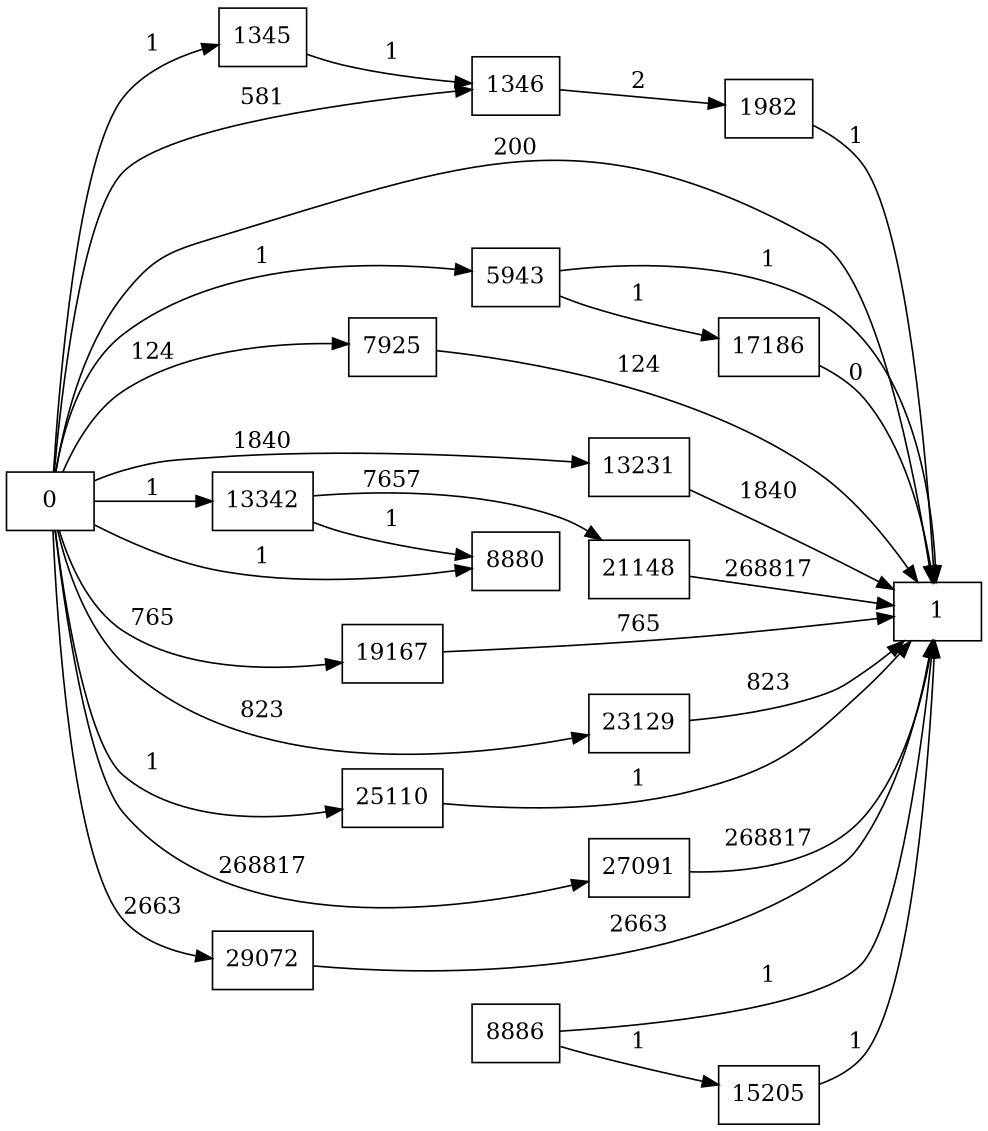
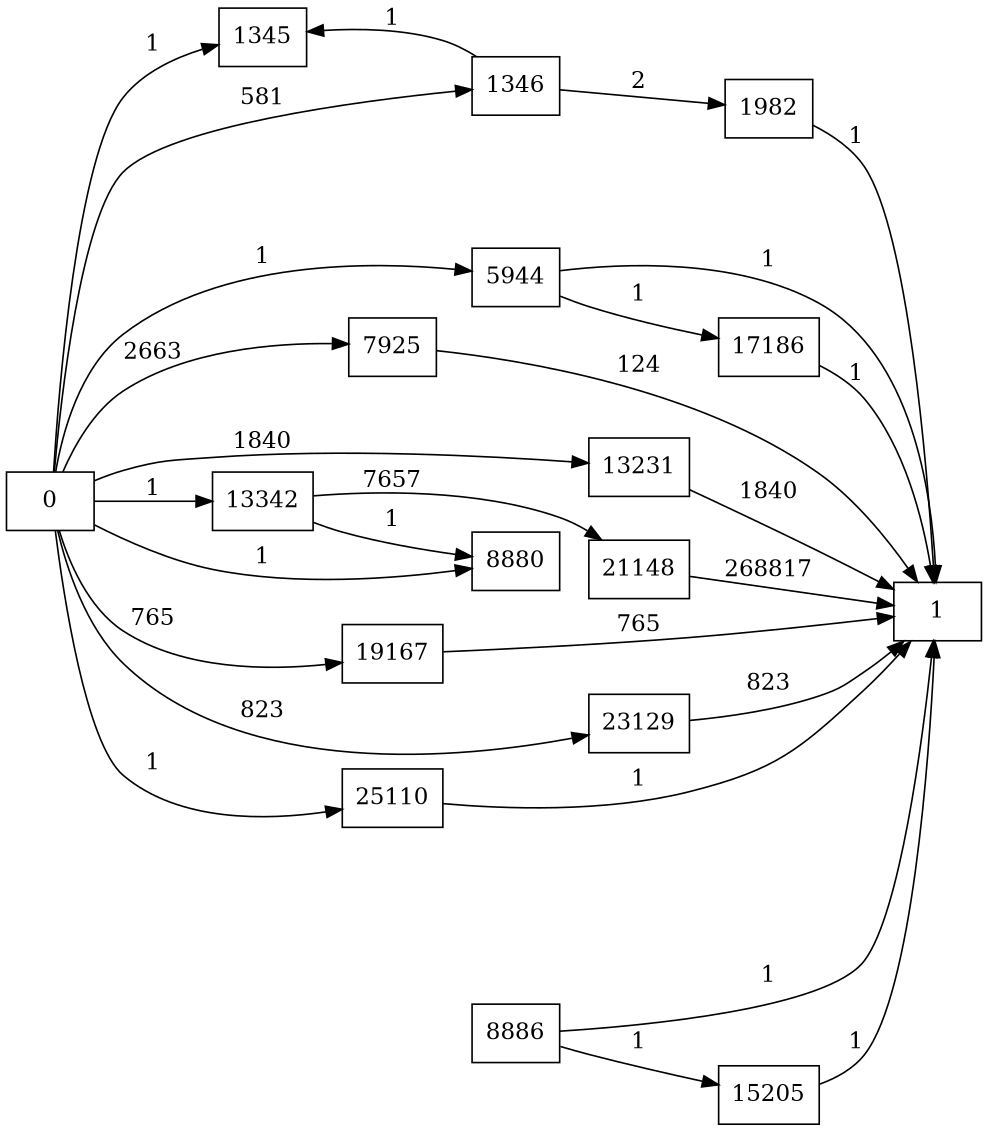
edge "1345" -> "1346": reversed
edge "0" -> "1": removed, label "200"
node "5943": label "5943" -> "5944"
edge "0" -> "7925": label "124" -> "2663"
edge "17186" -> "1": label "0" -> "1"
node "27091": removed
node "29072": removed
